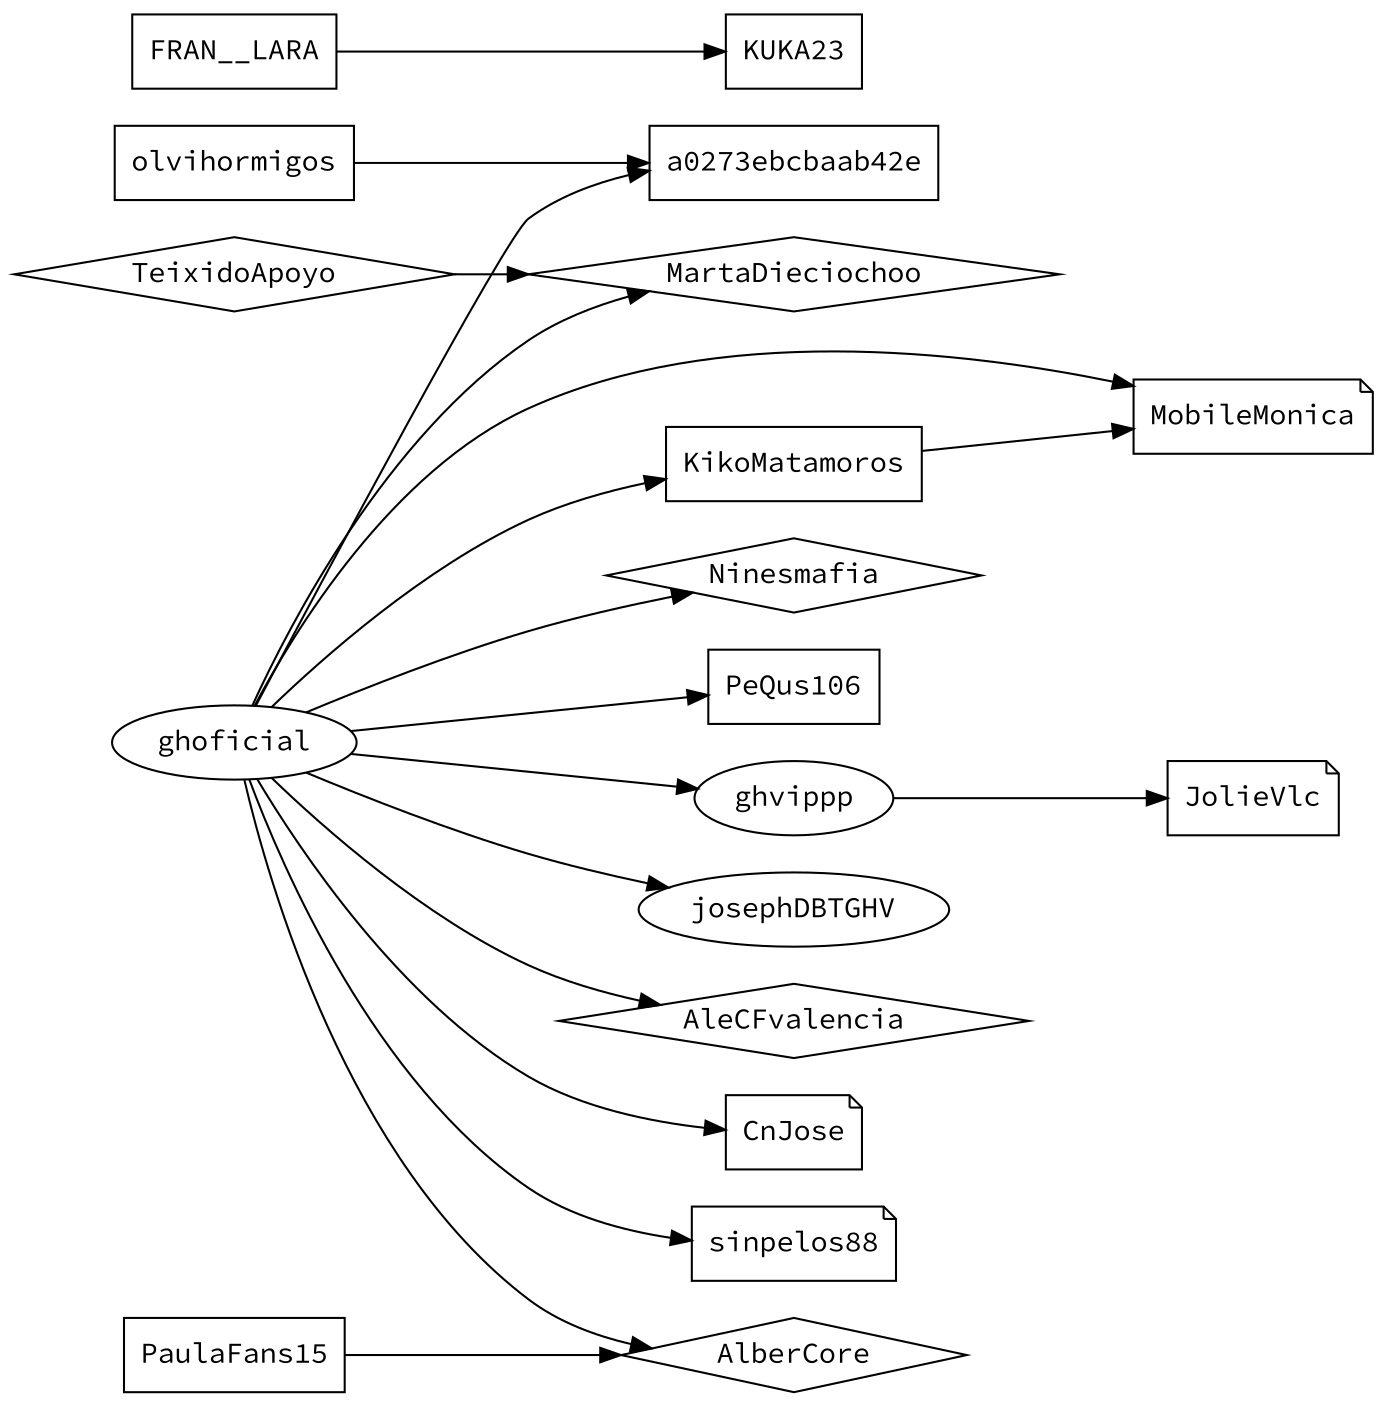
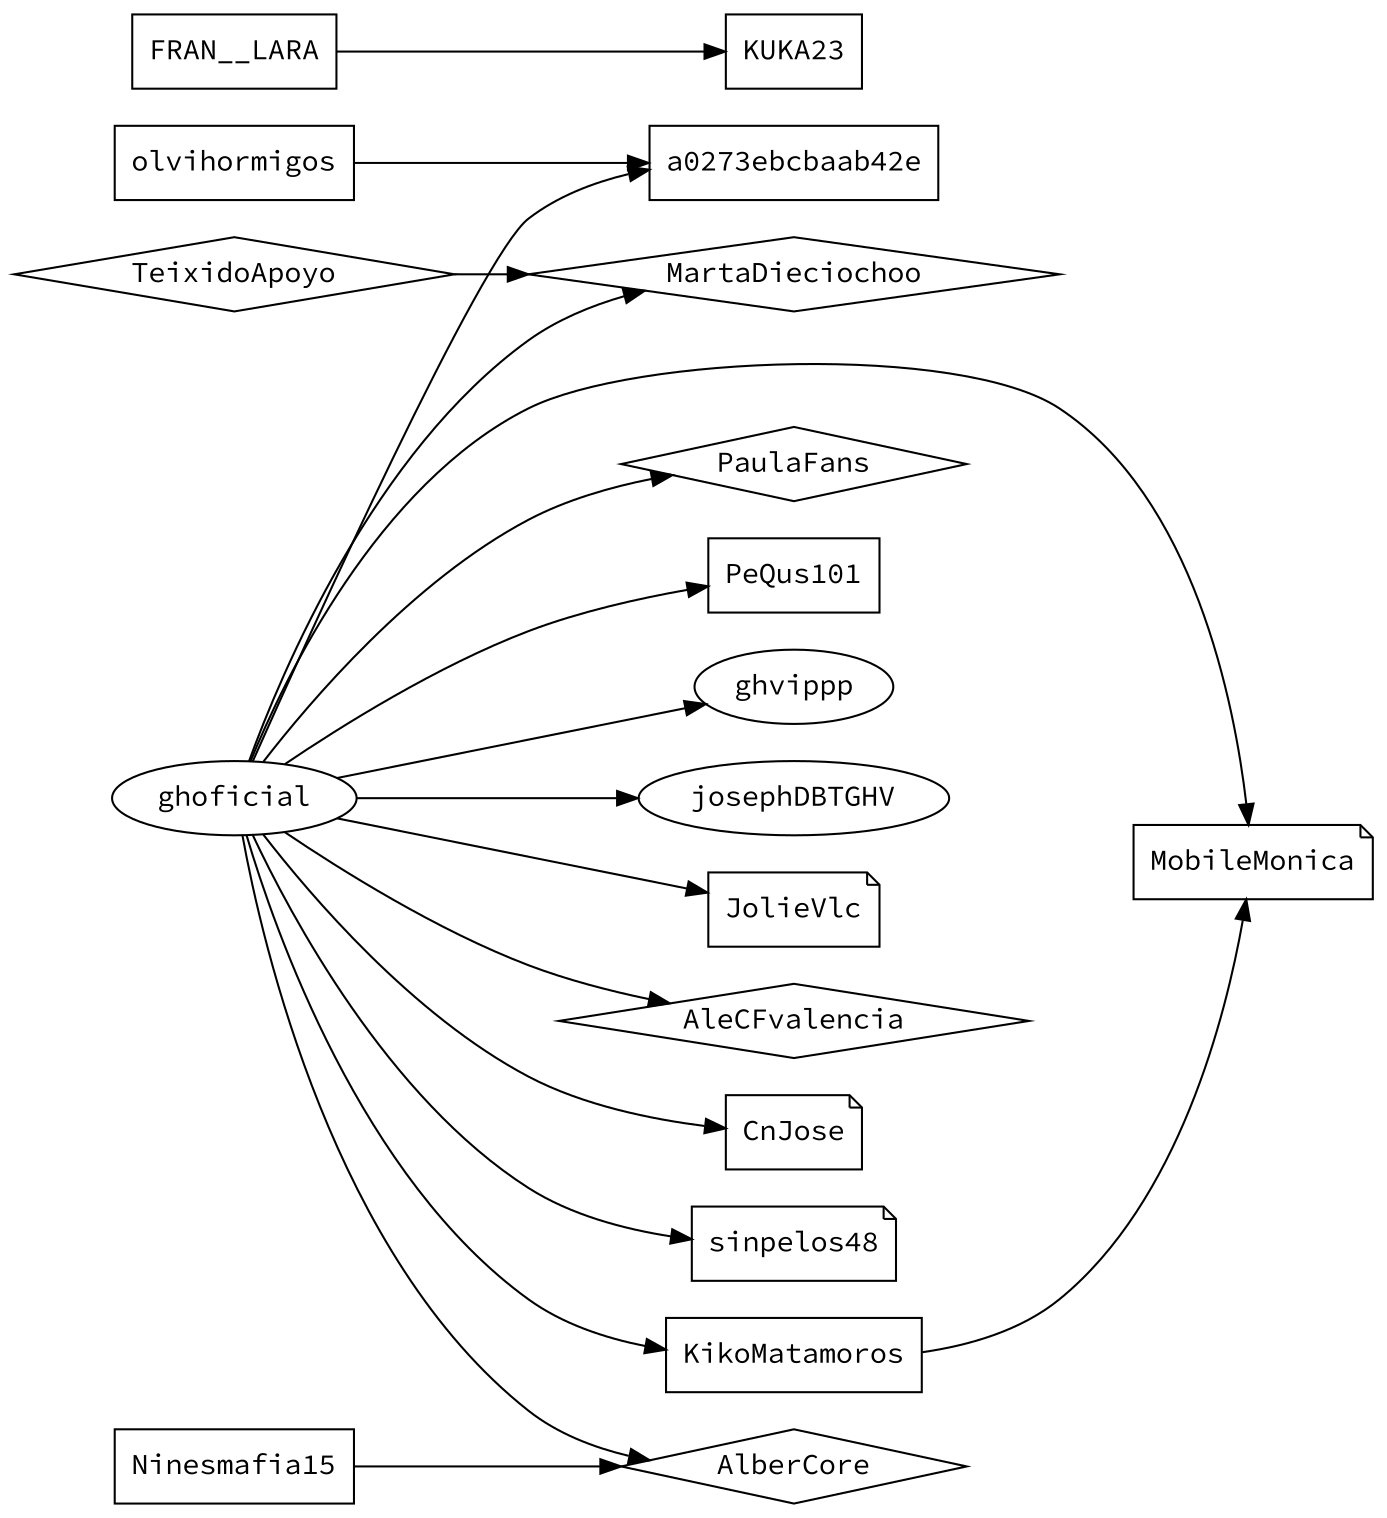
node "Ninesmafia": label "Ninesmafia" -> "PaulaFans"
node "PeQus106": label "PeQus106" -> "PeQus101"
edge "ghvippp" -> "JolieVlc": now "ghoficial" -> "JolieVlc"
node "sinpelos88": label "sinpelos88" -> "sinpelos48"
node "PaulaFans15": label "PaulaFans15" -> "Ninesmafia15"
